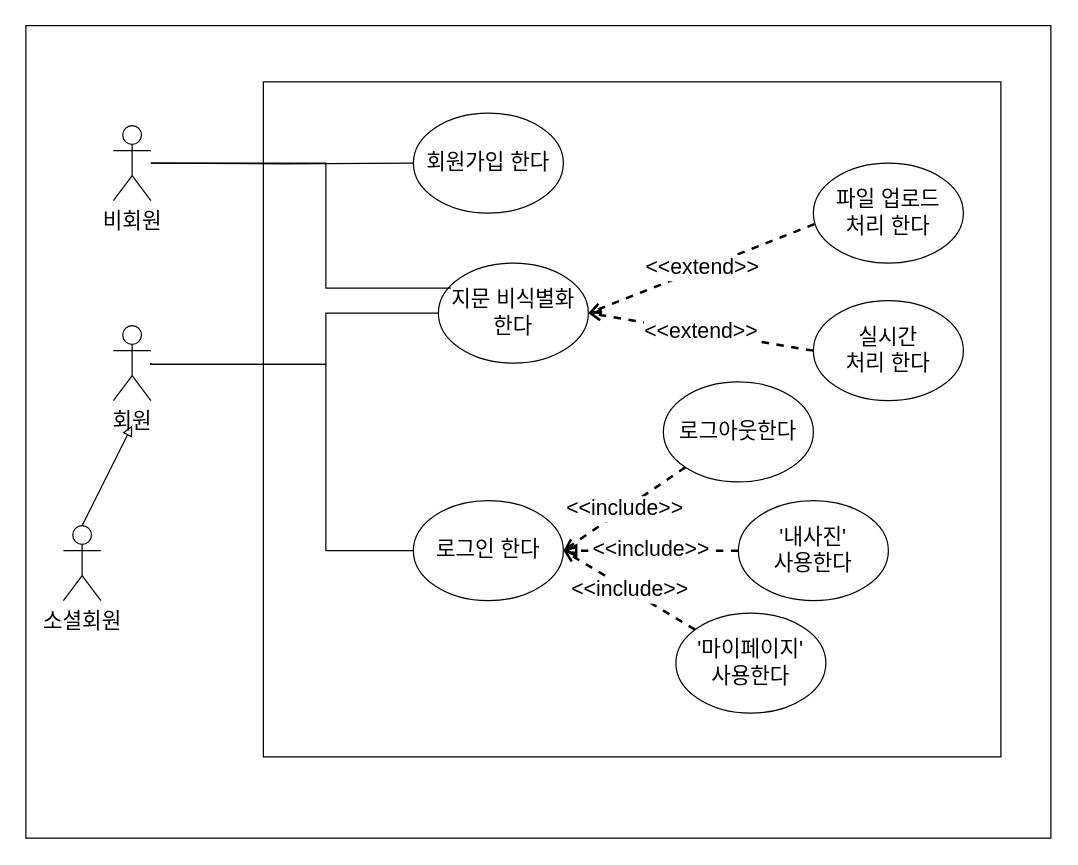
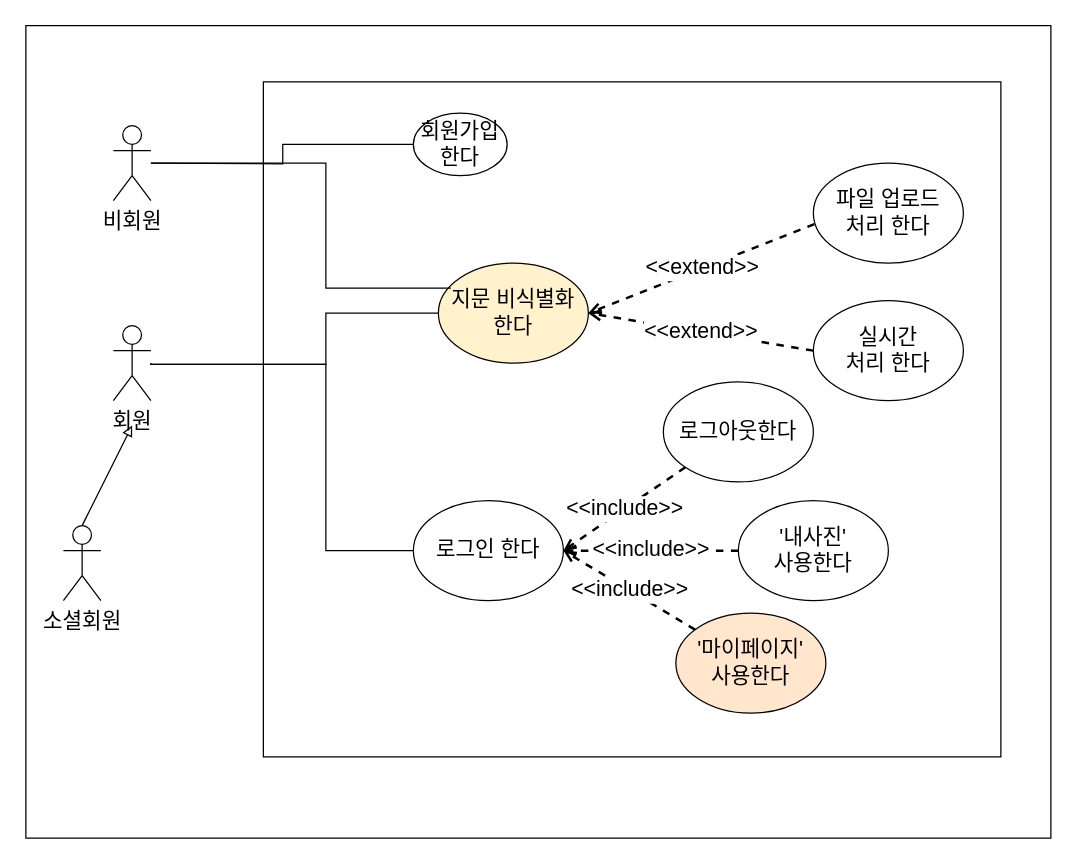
node "회원가입 한다": size 150x100 -> 94x63
node "지문 비식별화 한다": fillcolor #ffffff -> #fff2cc
edge "'내사진' 사용한다" -> "로그인 한다": arrowhead block -> open
node "'마이페이지' 사용한다": fillcolor #ffffff -> #ffe6cc
